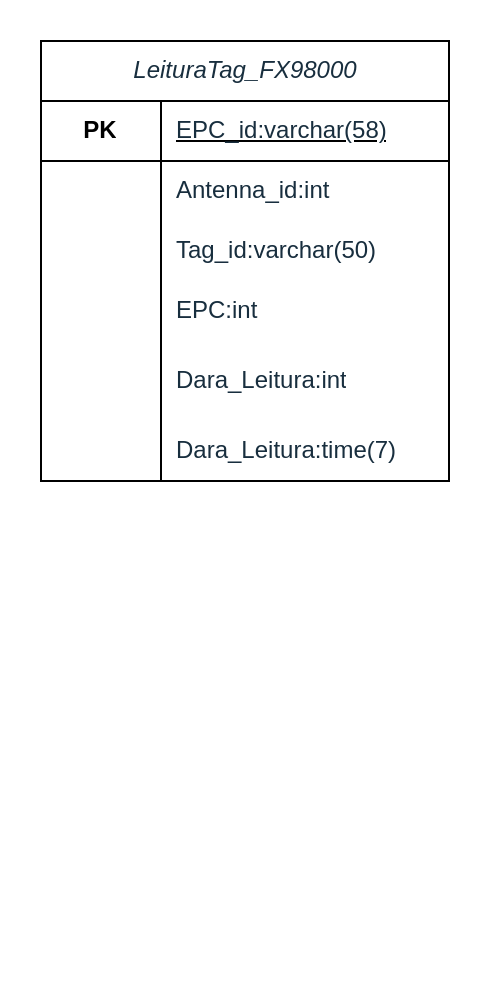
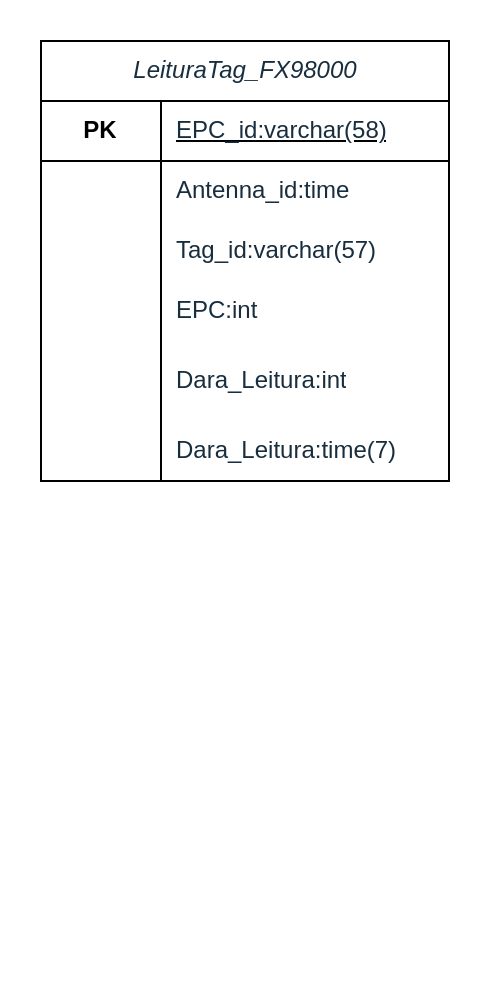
node "Antenna_id:int": label "Antenna_id:int" -> "Antenna_id:time"
node "Tag_id:varchar(50)": label "Tag_id:varchar(50)" -> "Tag_id:varchar(57)"
